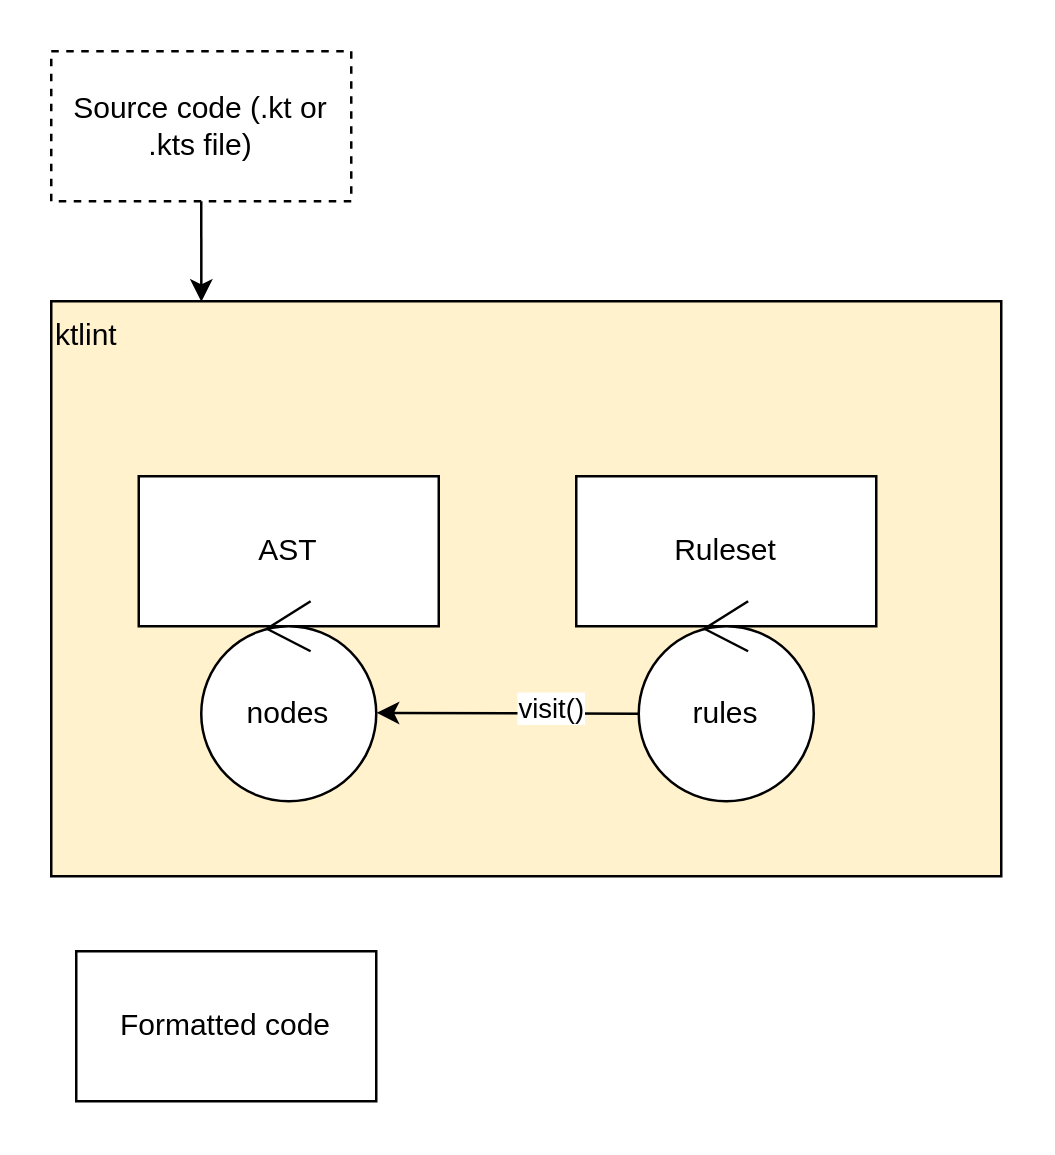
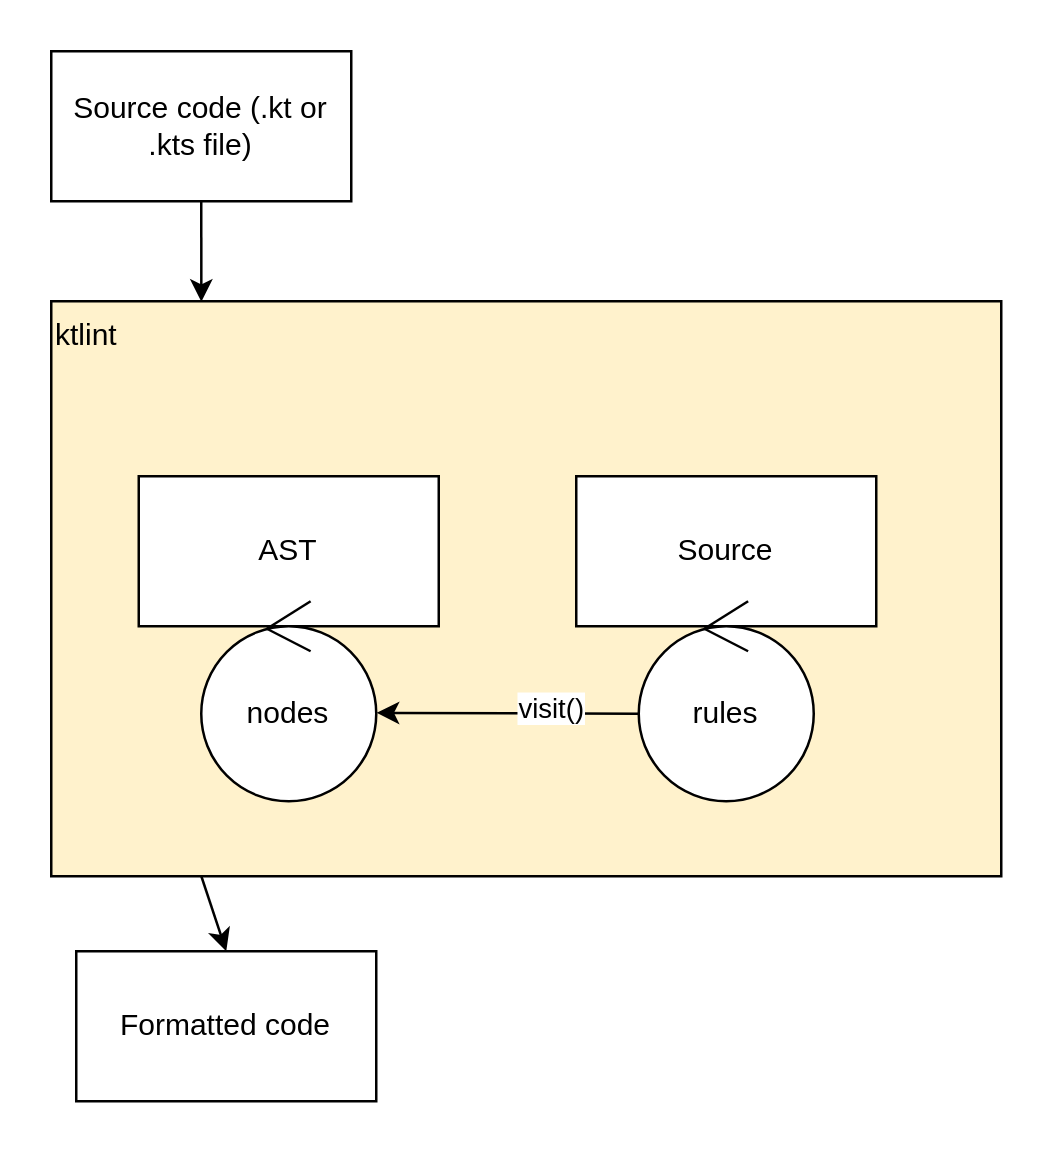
node "Source code (.kt or .kts file)": style dashed -> solid
node "Ruleset": label "Ruleset" -> "Source"
edge "ktlint" -> "Formatted code": added
